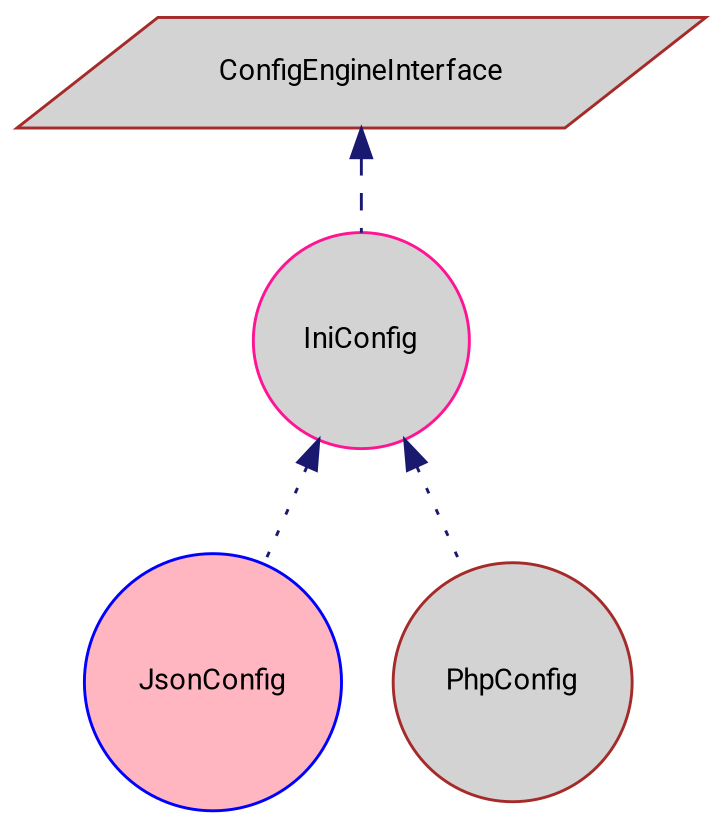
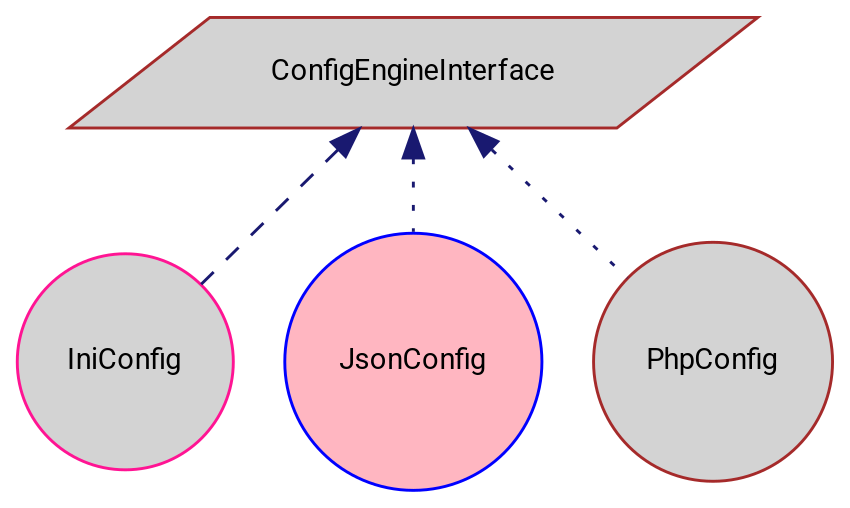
edge "JsonConfig" -> "IniConfig": now "JsonConfig" -> "ConfigEngineInterface"
edge "PhpConfig" -> "IniConfig": now "PhpConfig" -> "ConfigEngineInterface"
